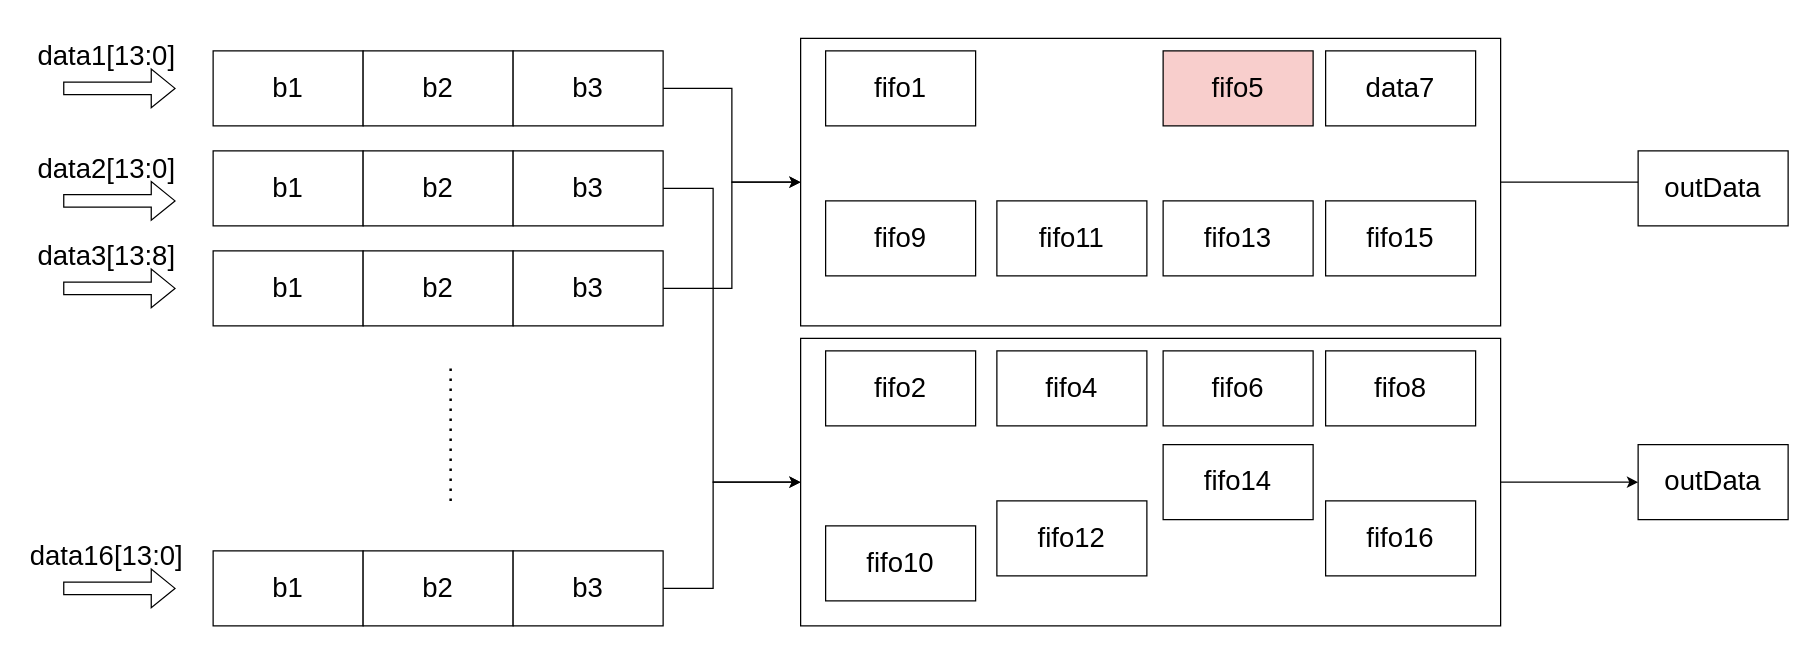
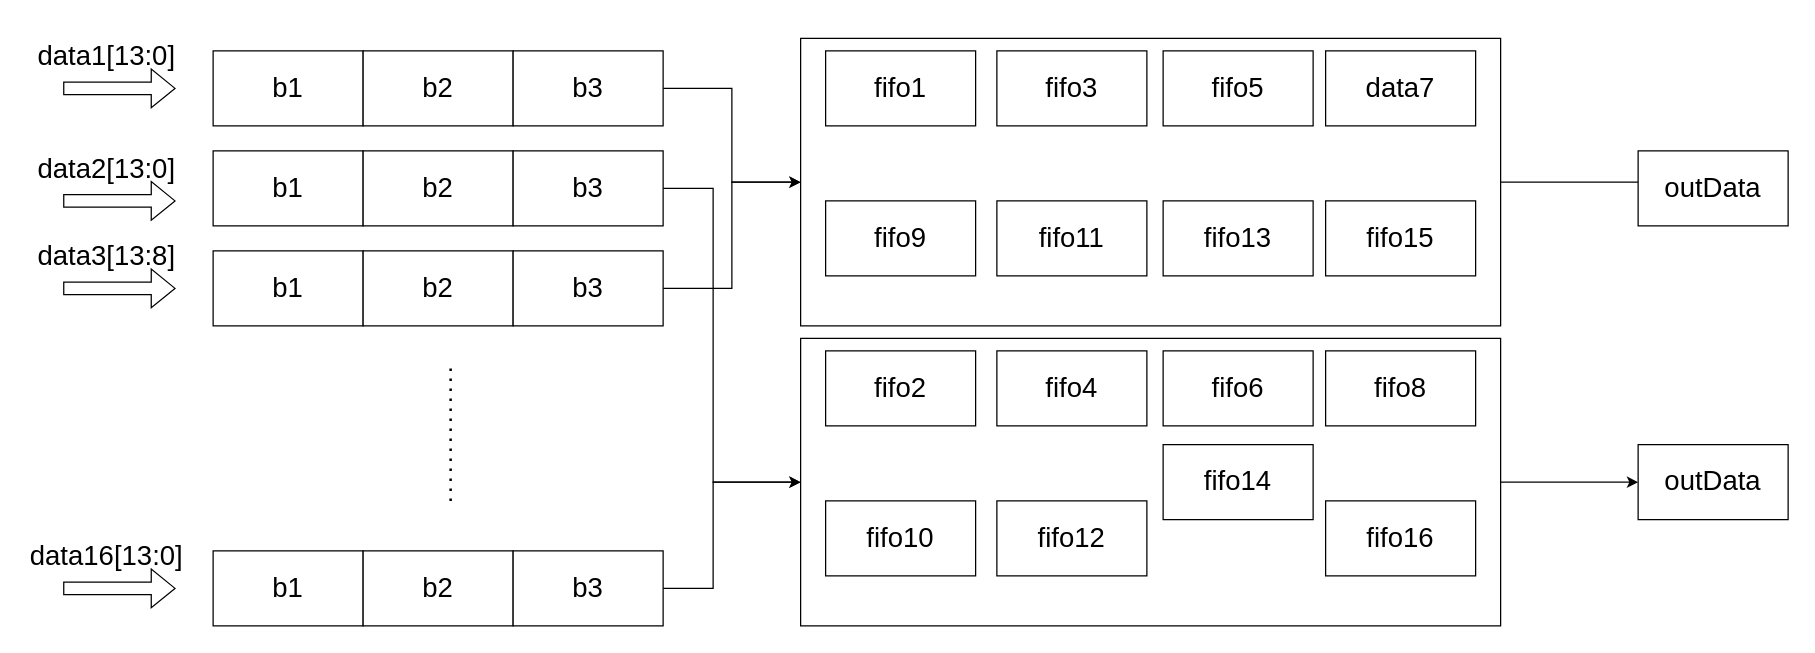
node "fifo3": added
node "fifo5": fillcolor #f8cecc -> #ffffff
node "fifo10": moved (901, 563) -> (901, 538)
